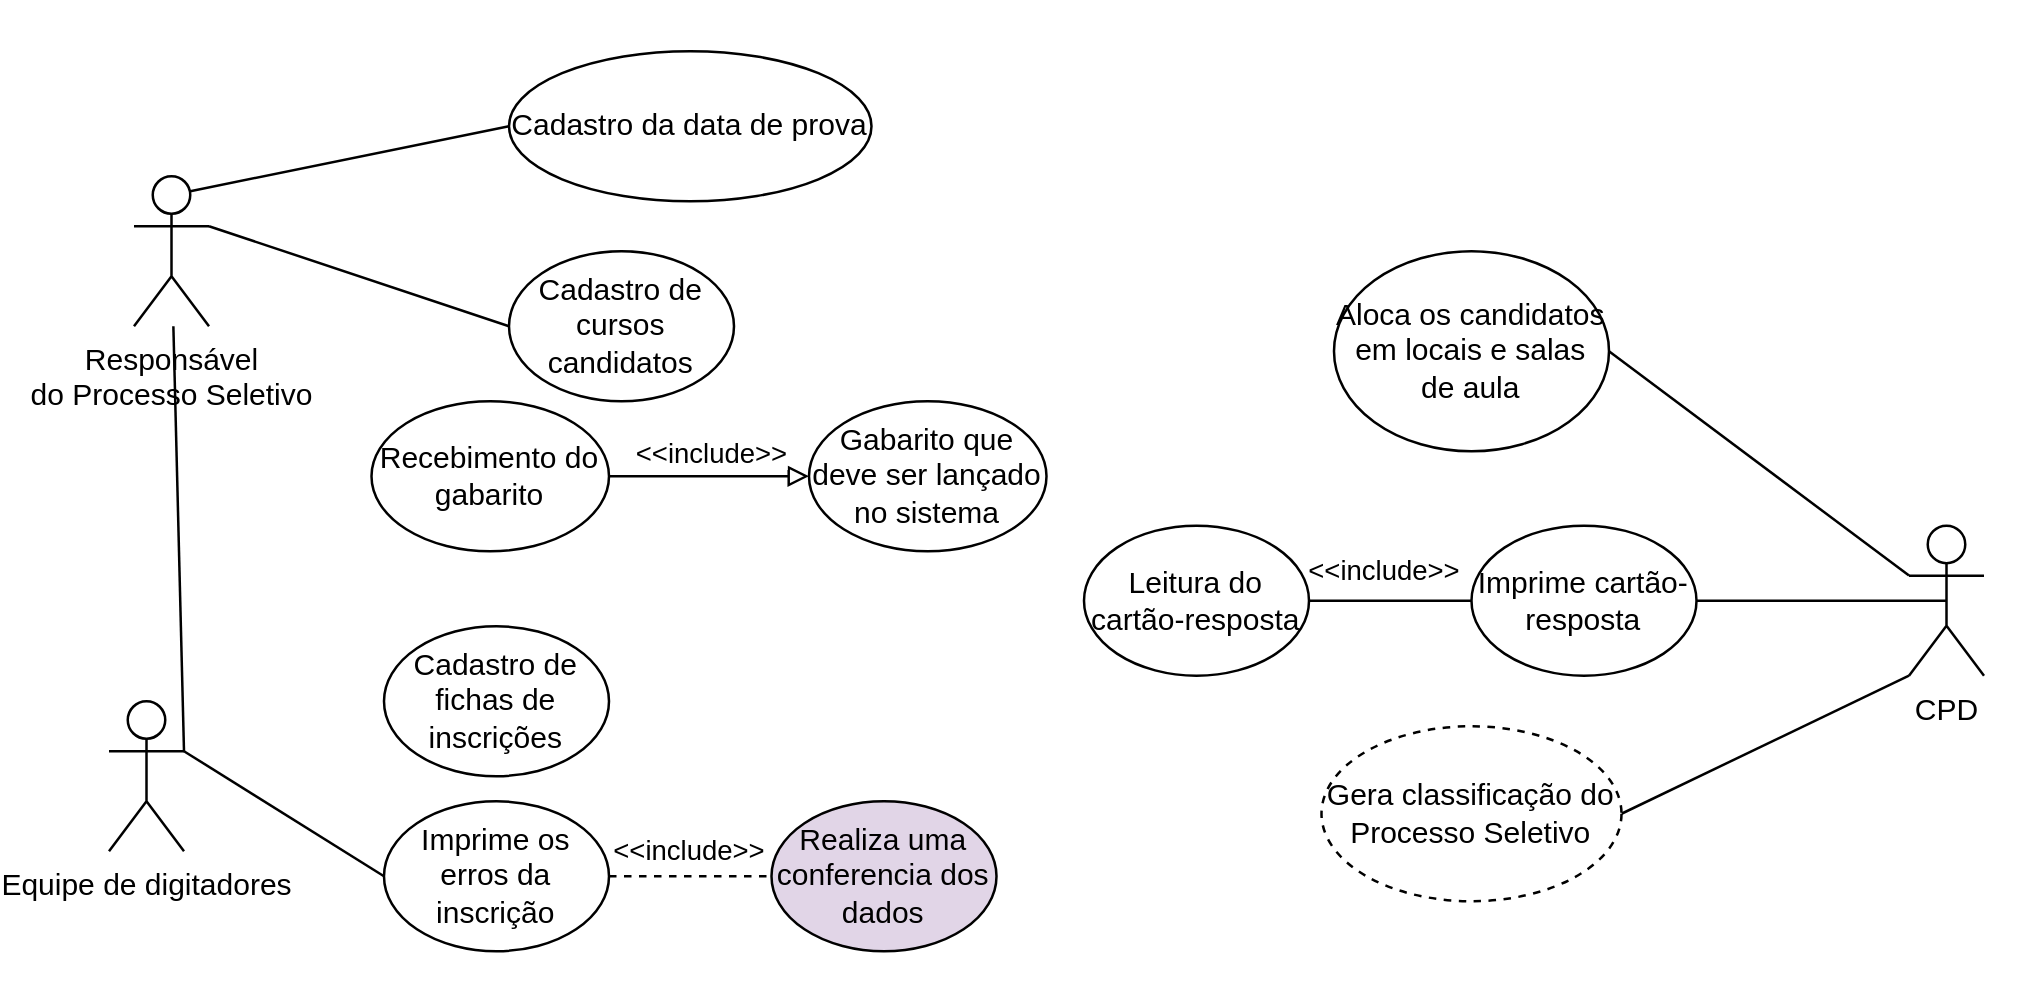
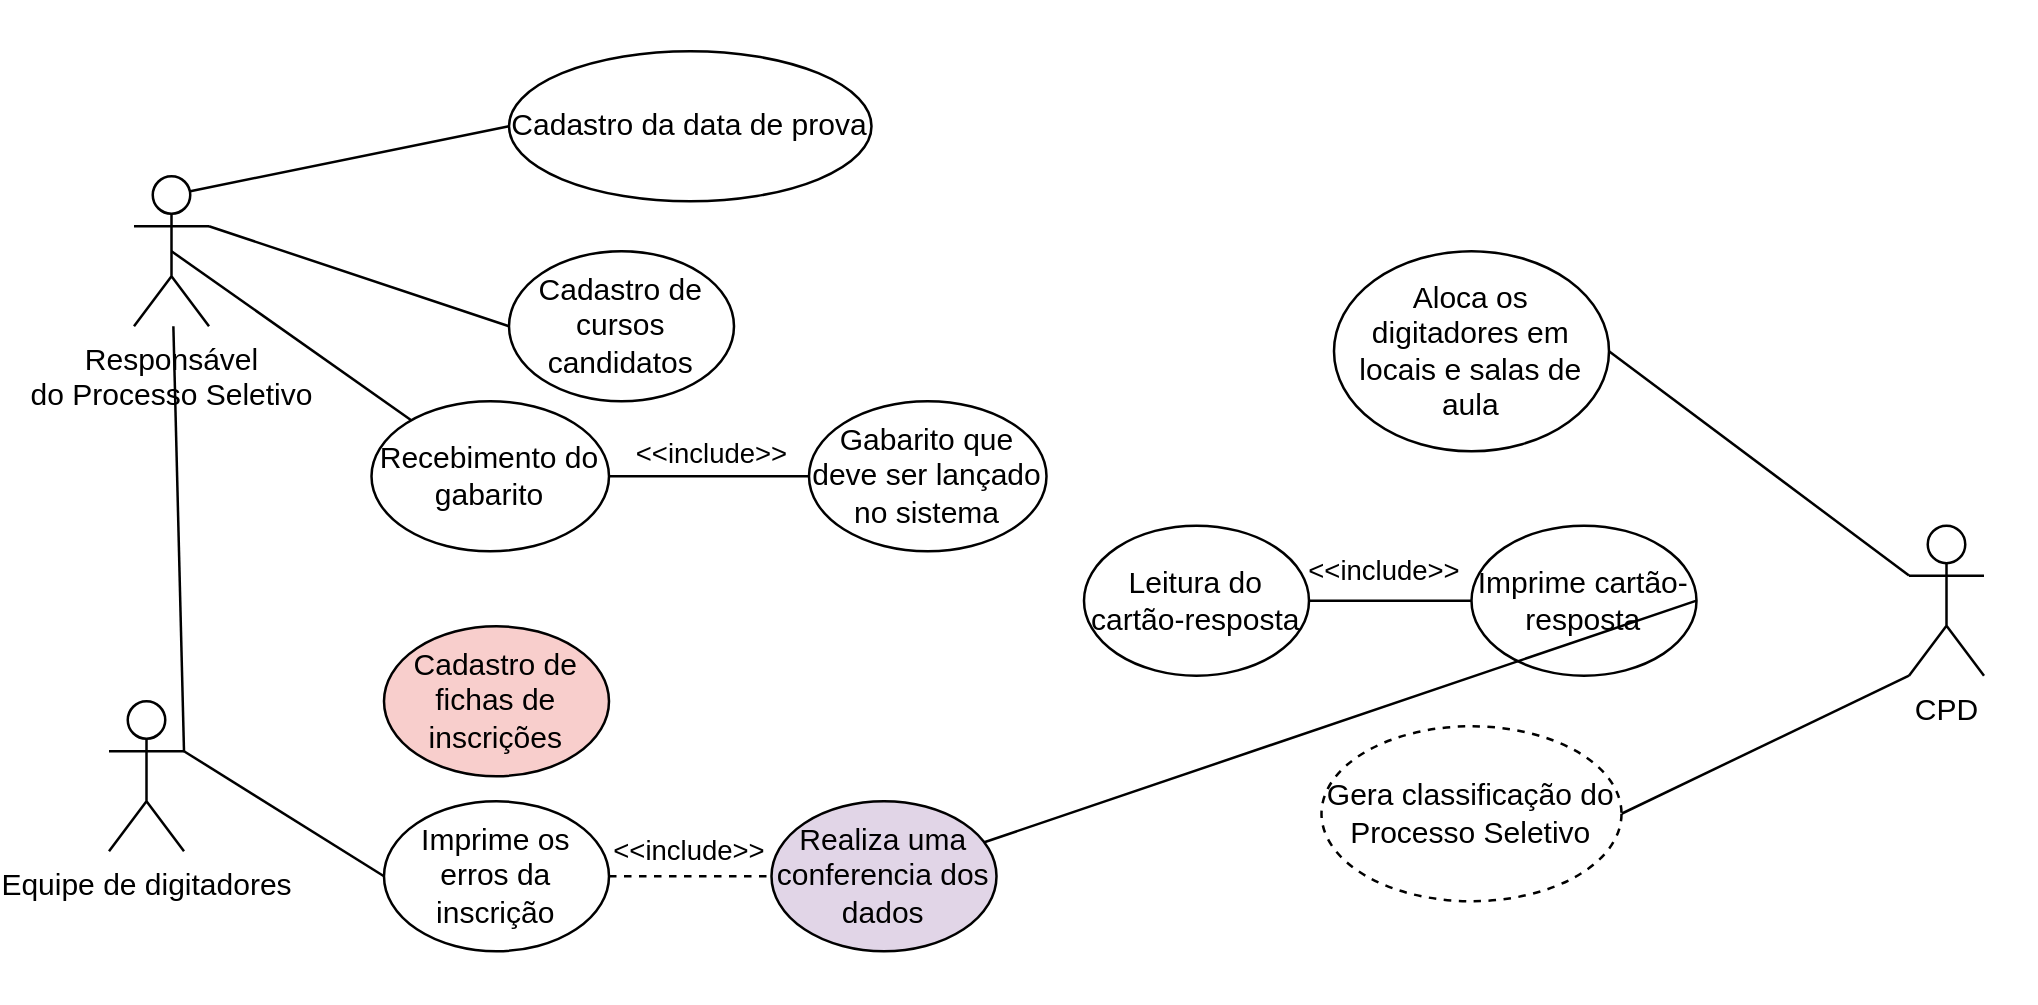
edge "Responsável do Processo Seletivo" -- "Recebimento do gabarito": added
node "Aloca os candidatos em locais e salas de aula": label "Aloca os candidatos em locais e salas de aula" -> "Aloca os digitadores em locais e salas de aula"
edge "Recebimento do gabarito" -> "Gabarito que deve ser lançado no sistema": arrowhead block -> none
edge "Imprime cartão-resposta" -- "CPD": now "Imprime cartão-resposta" -- "Realiza uma conferencia dos dados"
node "Cadastro de fichas de inscrições": fillcolor #ffffff -> #f8cecc
